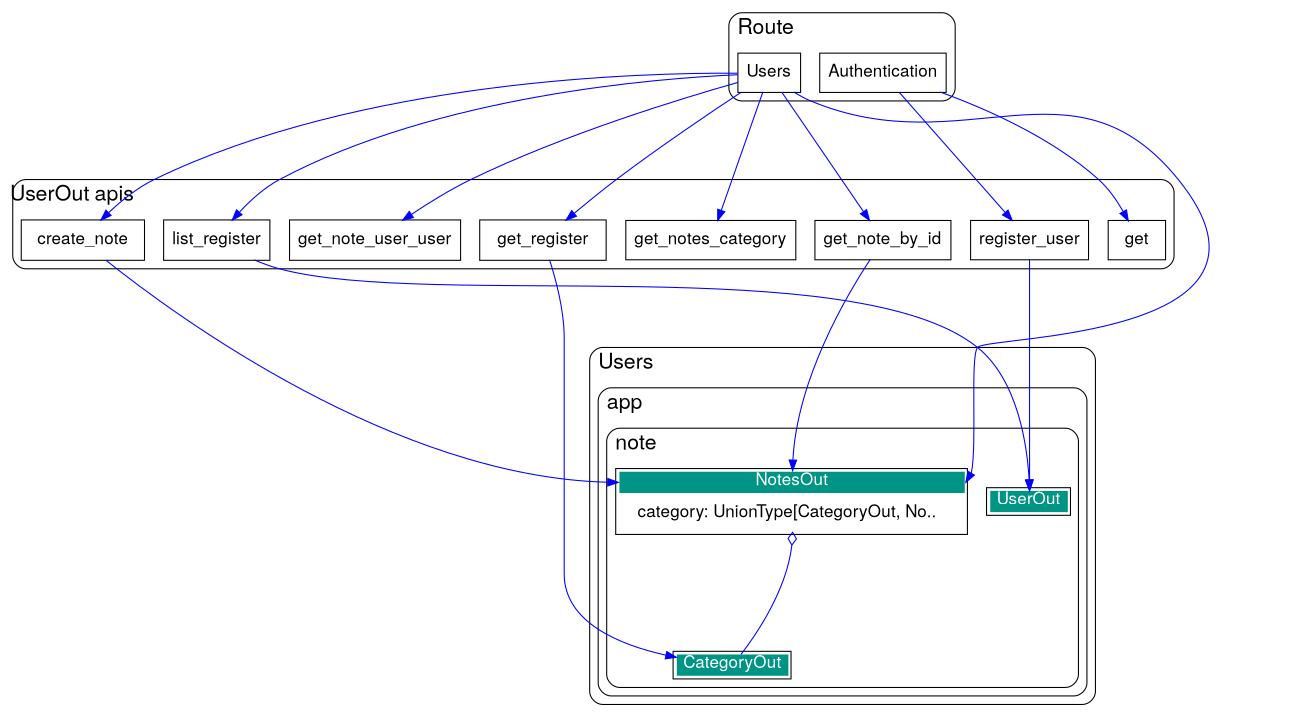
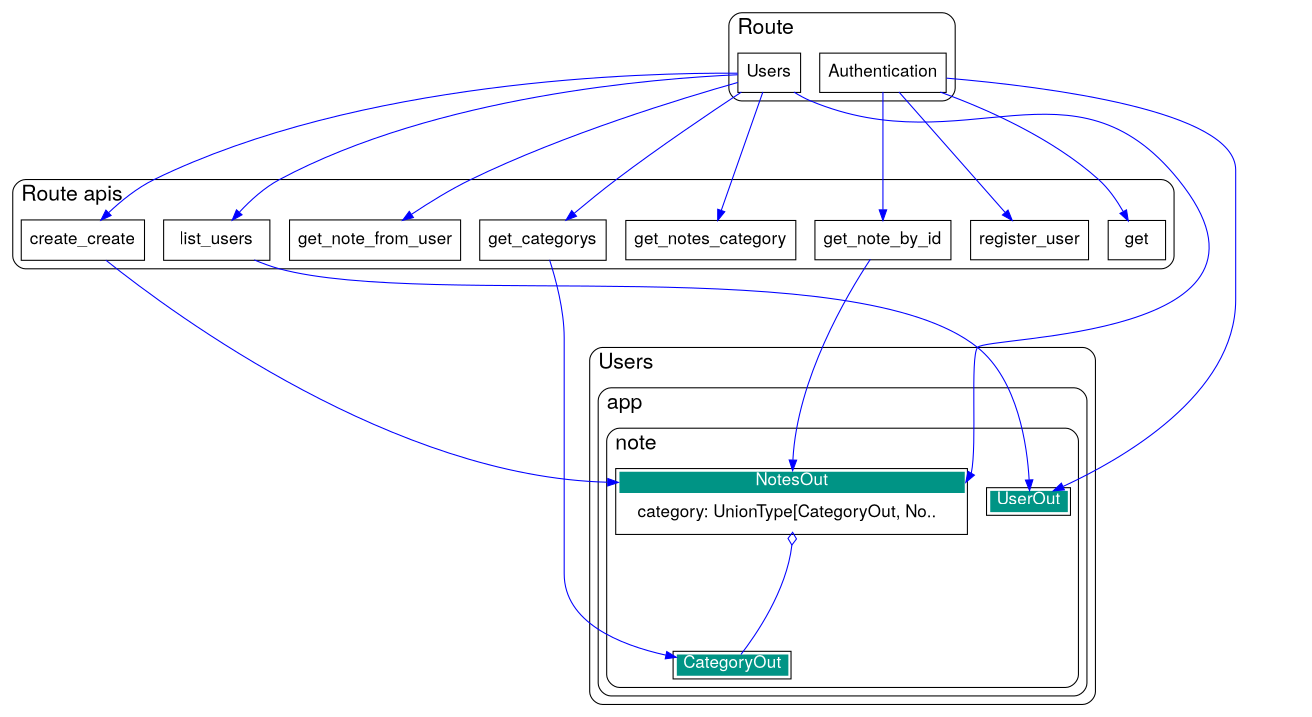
edge "Users" -> "get_note_by_id": now "Authentication" -> "get_note_by_id"
cluster "UserOut apis": label "UserOut apis" -> "Route apis"
node "create_note": label "create_note" -> "create_create"
node "list_register": label "list_register" -> "list_users"
node "get_note_user_user": label "get_note_user_user" -> "get_note_from_user"
node "get_register": label "get_register" -> "get_categorys"
edge "register_user" -> "UserOut": now "Authentication" -> "UserOut"
